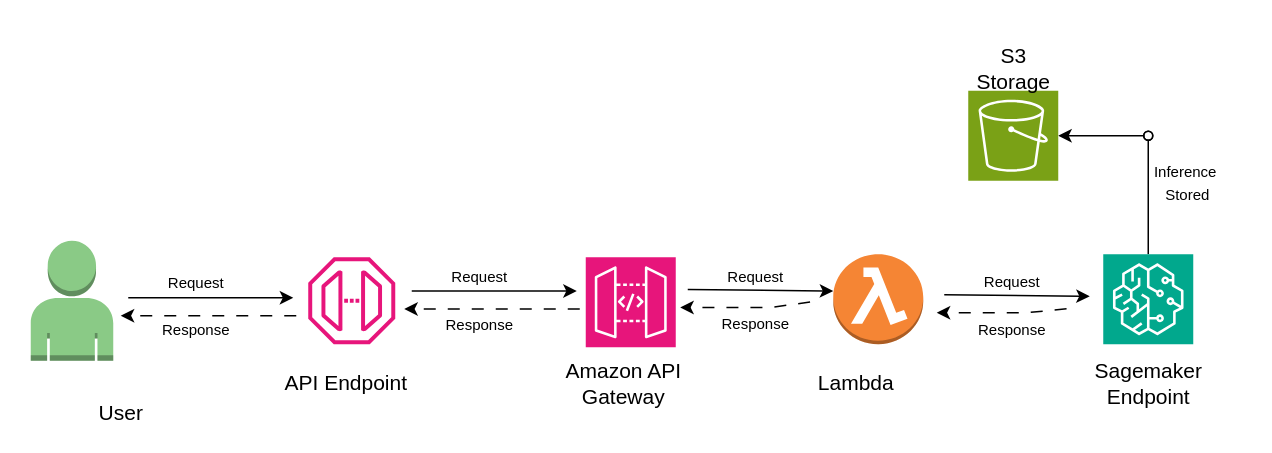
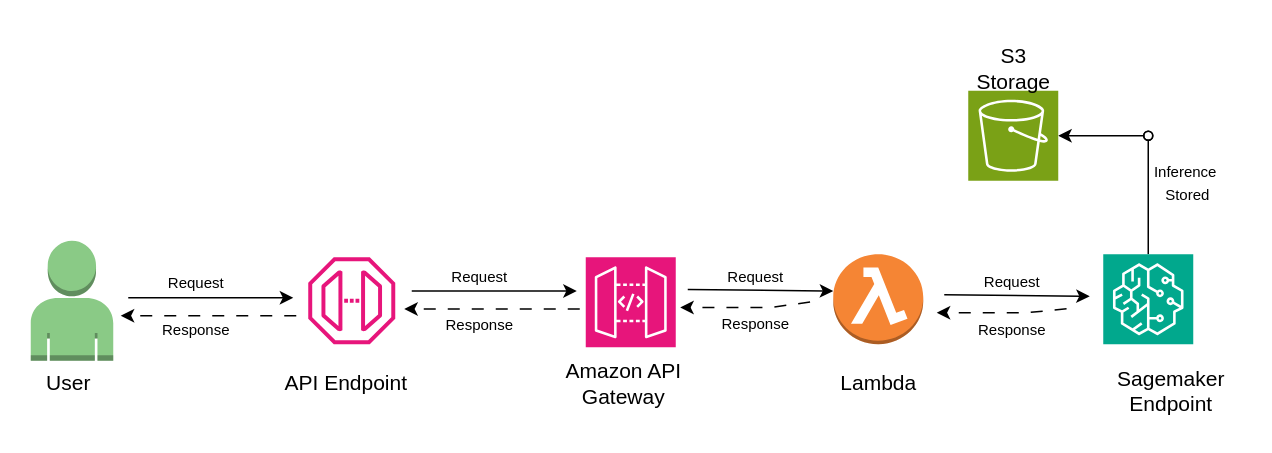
node "Lambda": moved (856, 383) -> (878, 383)
node "Sagemaker Endpoint": moved (1148, 383) -> (1171, 391)
node "User": moved (121, 413) -> (68, 383)
